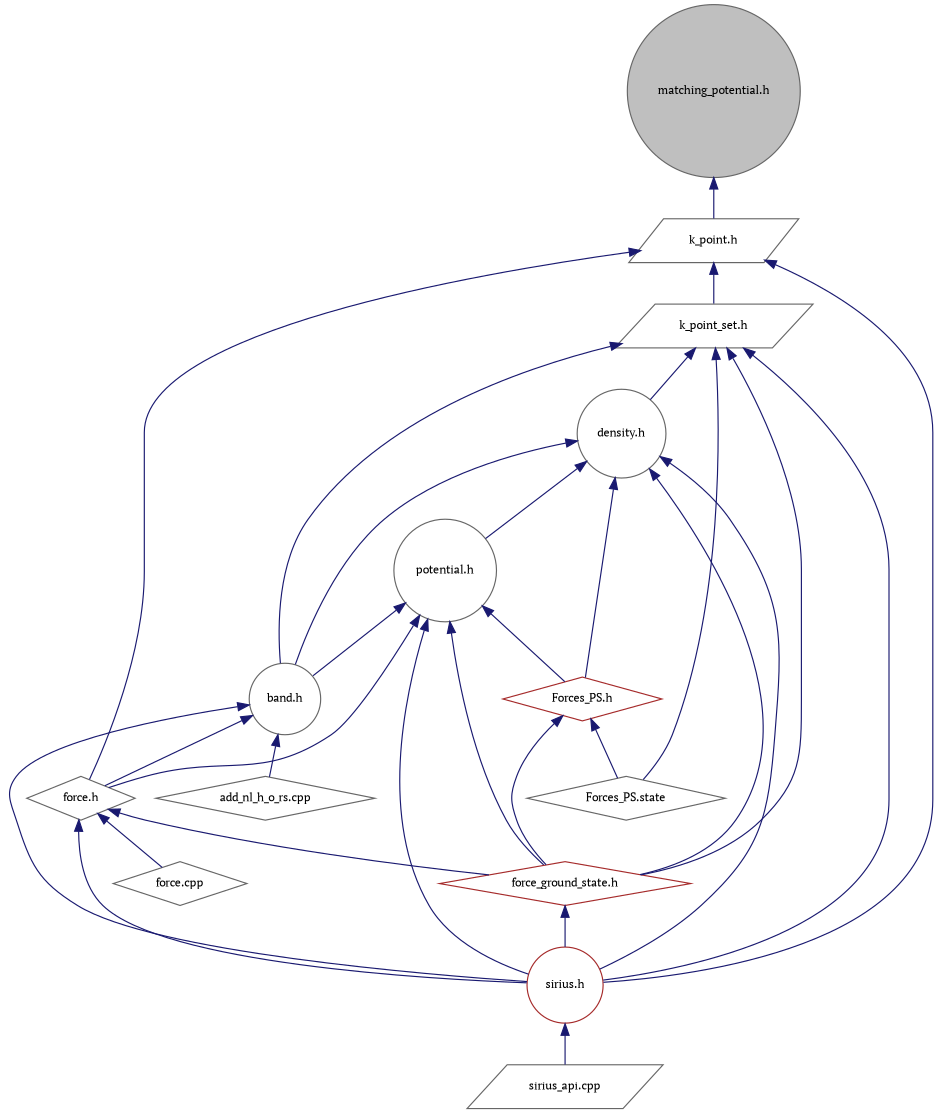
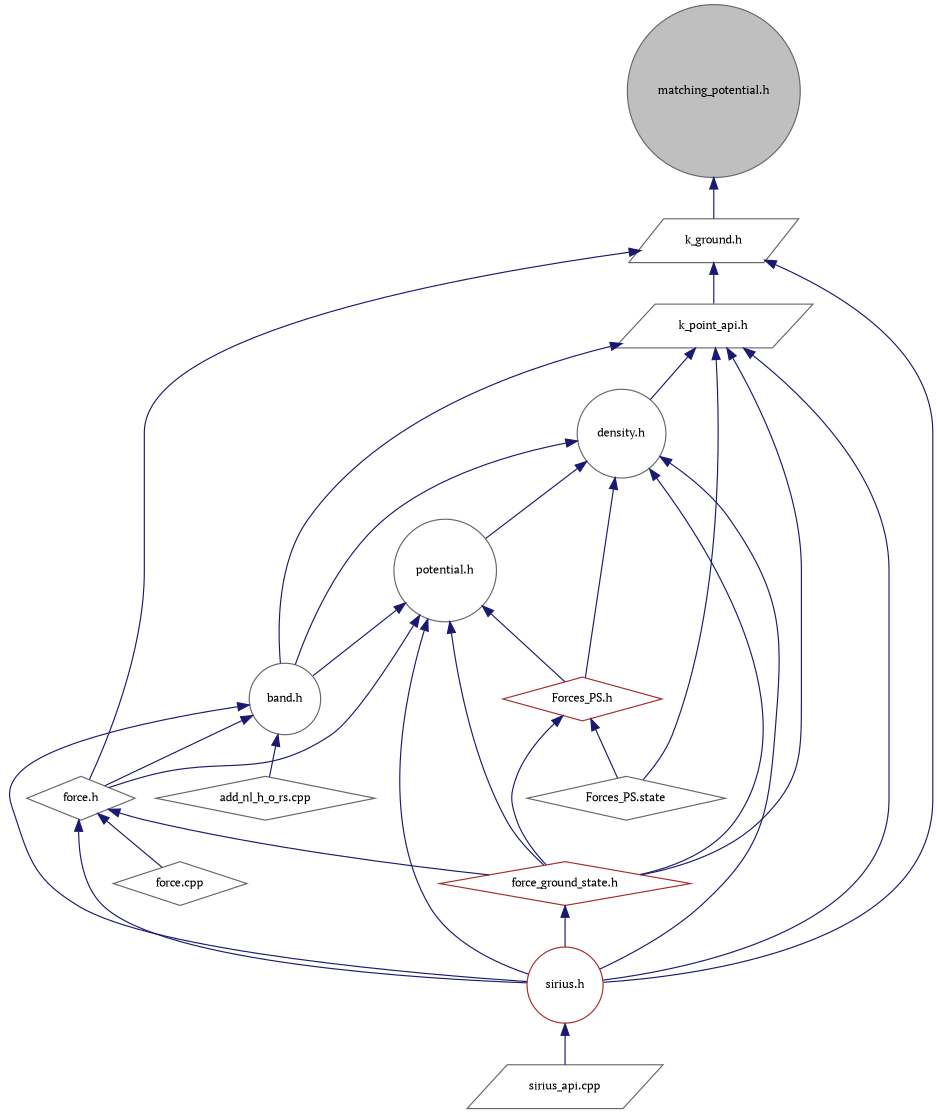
node "k_point.h": label "k_point.h" -> "k_ground.h"
node "k_point_set.h": label "k_point_set.h" -> "k_point_api.h"
